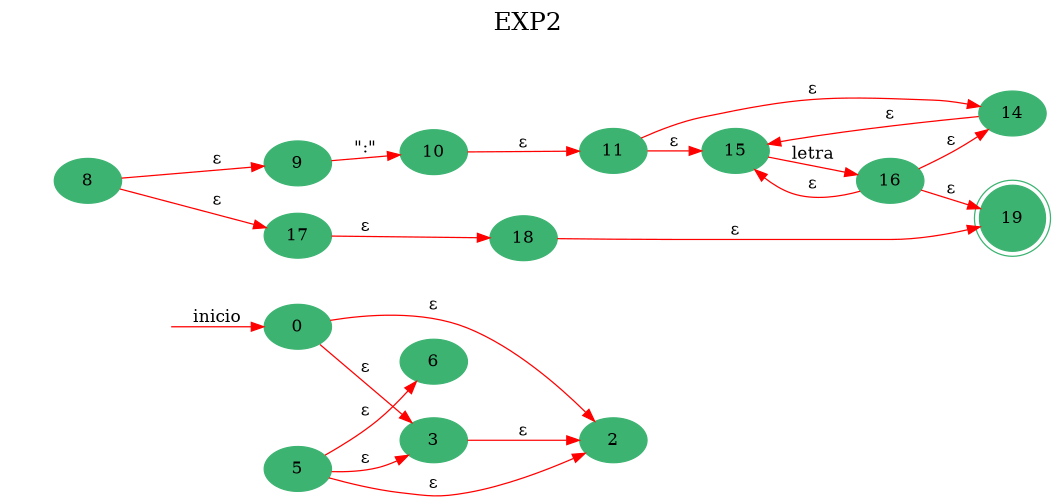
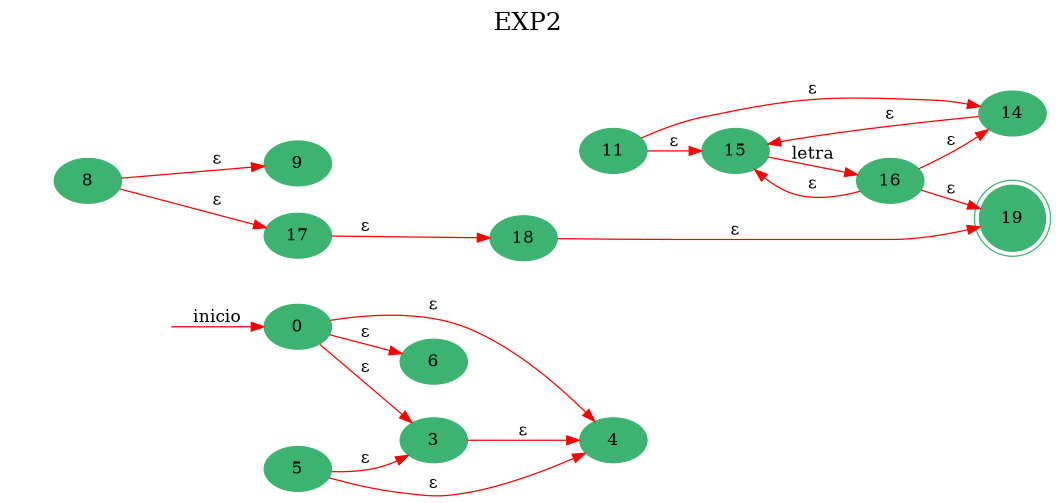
node "10": removed
edge "5" -> "6": now "0" -> "6"
node "2": label "2" -> "4"
